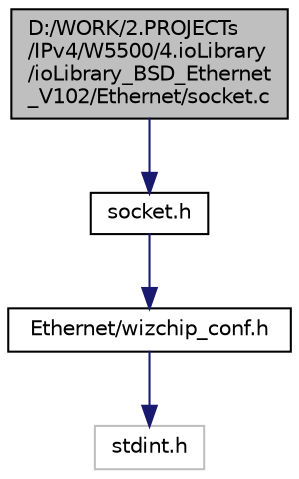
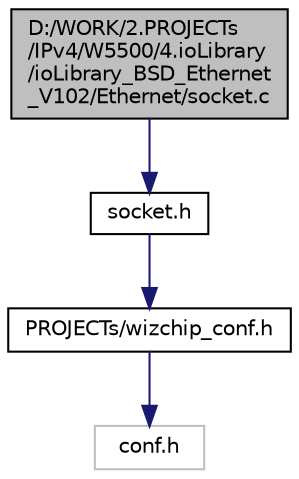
node "Ethernet/wizchip_conf.h": label "Ethernet/wizchip_conf.h" -> "PROJECTs/wizchip_conf.h"
node "stdint.h": label "stdint.h" -> "conf.h"
